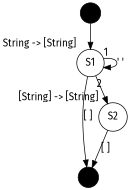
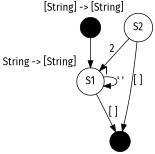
edge "S1 String -> [String]" -> "S2 [String] -> [String]": reversed
